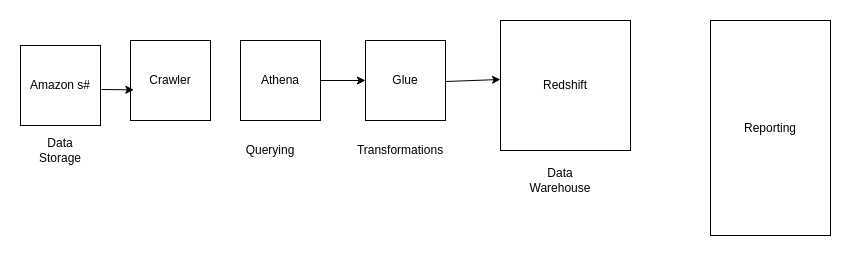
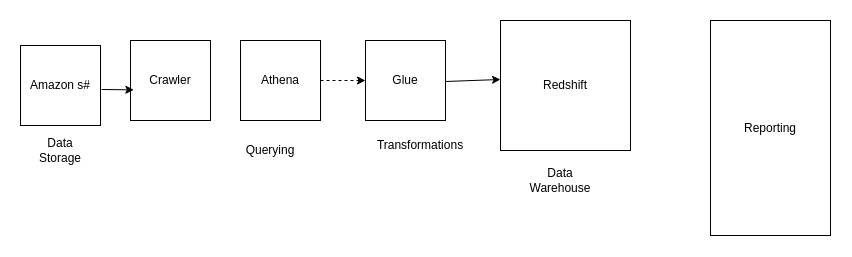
edge "Athena" -> "Glue": style solid -> dashed
node "Transformations": moved (401, 151) -> (421, 146)
